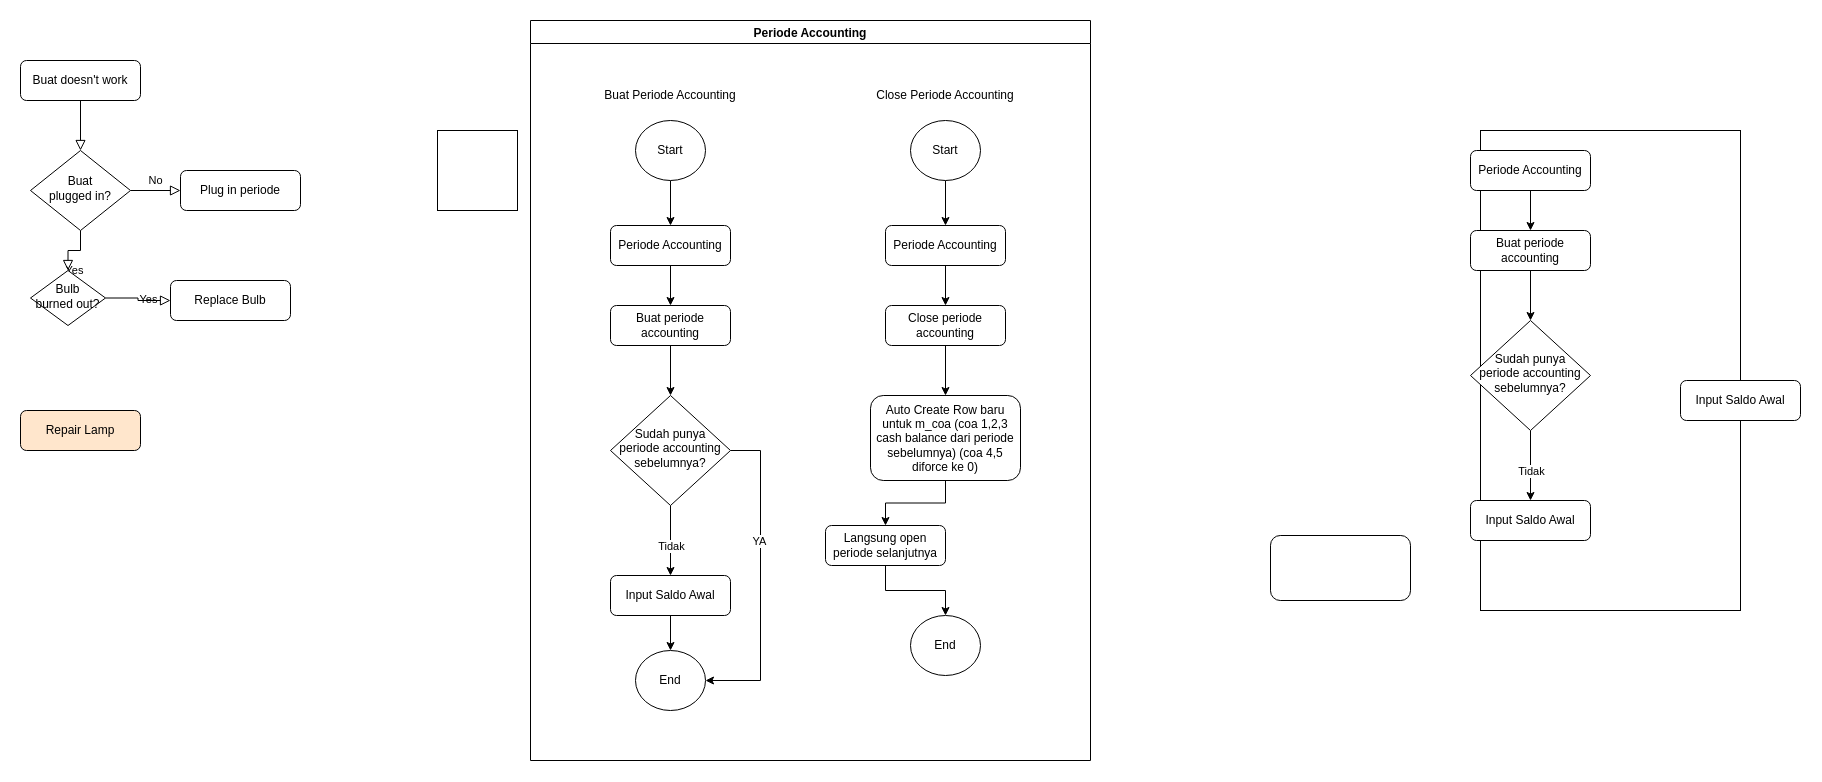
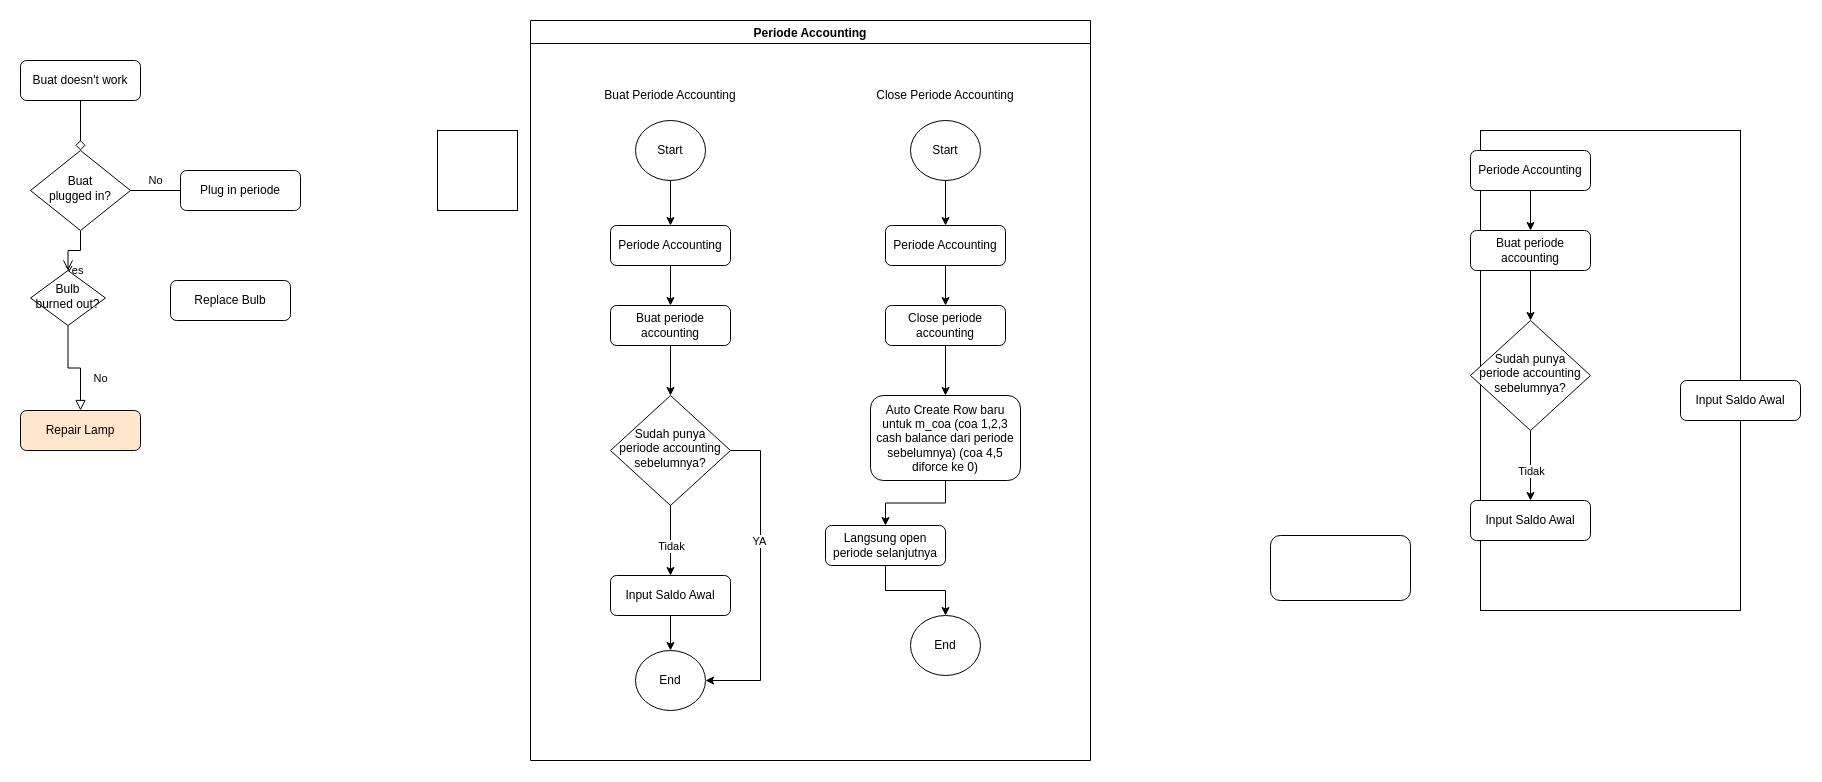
edge "Buat doesn't work" -> "Buat plugged in?": arrowhead block -> diamond
edge "Buat plugged in?" -> "Plug in periode": arrowhead block -> none
edge "Buat plugged in?" -> "Bulb burned out?": arrowhead block -> open
edge "Bulb burned out?" -> "Replace Bulb": removed, label "Yes"
edge "Bulb burned out?" -> "Repair Lamp": added, label "No"
